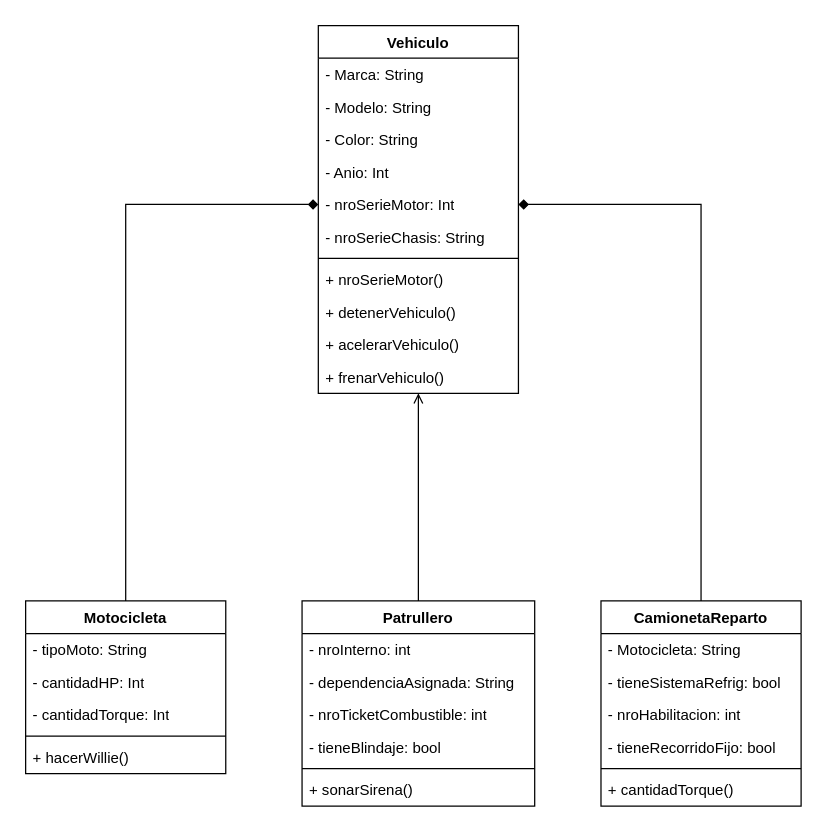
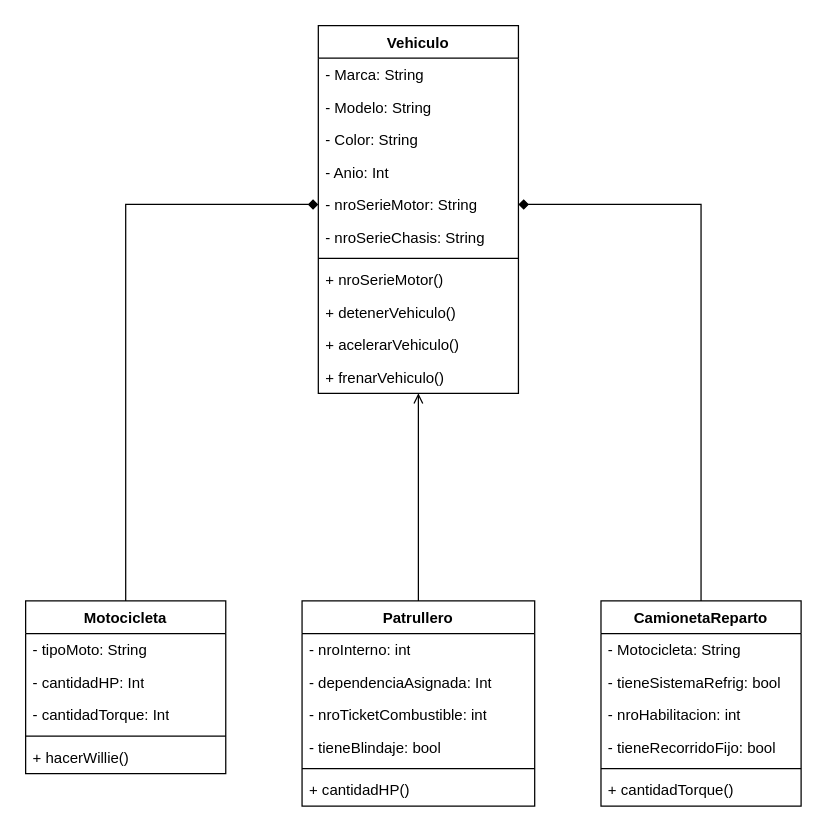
node "- nroSerieMotor: Int": label "- nroSerieMotor: Int" -> "- nroSerieMotor: String"
node "- dependenciaAsignada: String": label "- dependenciaAsignada: String" -> "- dependenciaAsignada: Int"
node "+ sonarSirena()": label "+ sonarSirena()" -> "+ cantidadHP()"
